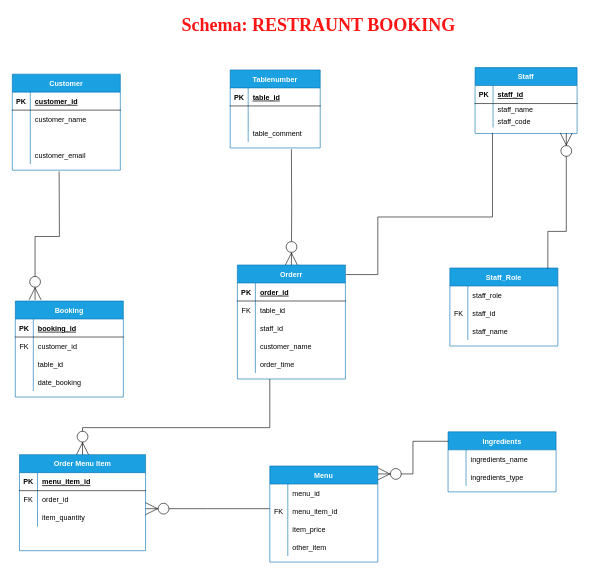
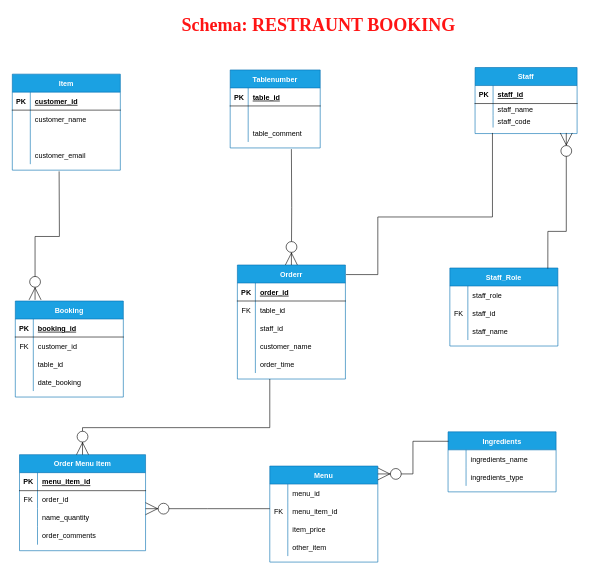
node "Customer": label "Customer" -> "Item"
node "item_quantity": label "item_quantity" -> "name_quantity"
node "order_comments": added
